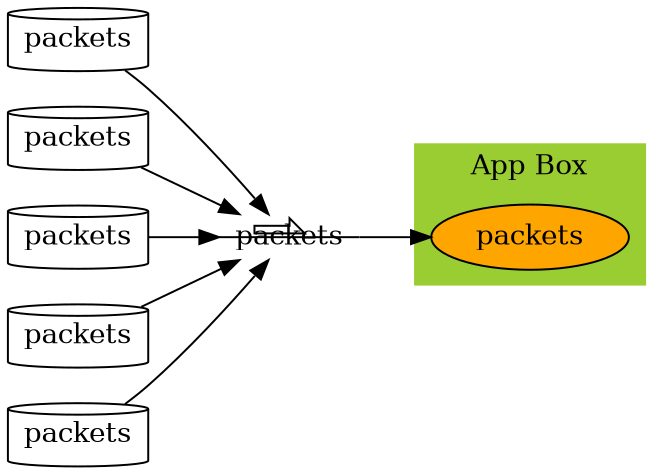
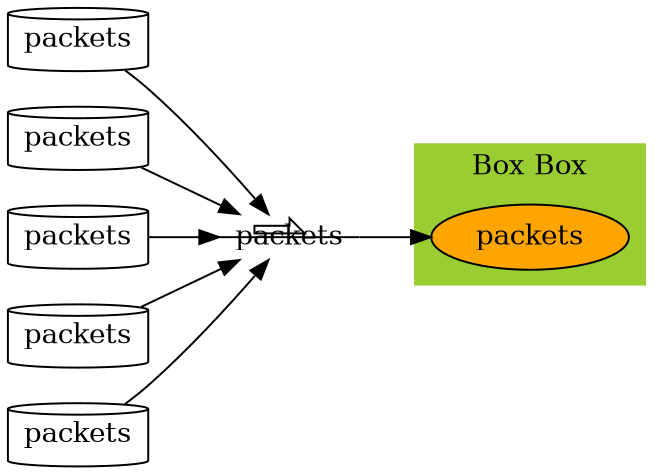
cluster "App Box": label "App Box" -> "Box Box"
